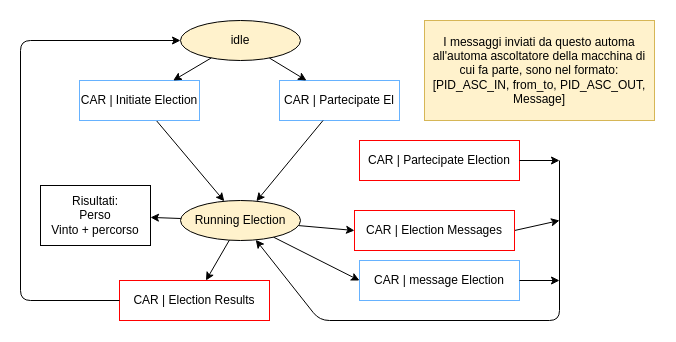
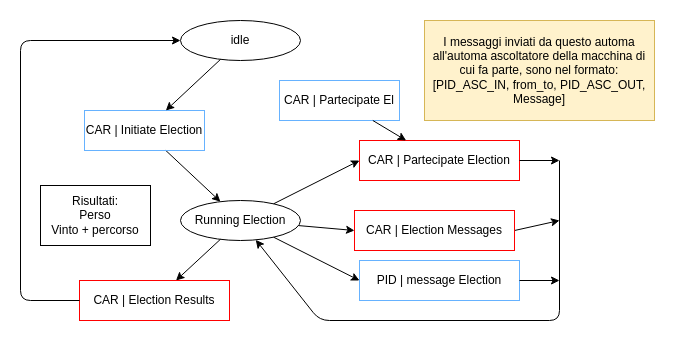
node "idle": fillcolor #fff2cc -> #ffffff
edge "idle" -> "CAR | Partecipate El": removed
node "CAR | Initiate Election": moved (140, 101) -> (145, 131)
edge "CAR | Partecipate El" -> "Running Election": now "CAR | Partecipate El" -> "CAR | Partecipate Election"
edge "Running Election" -> "Risultati:PersoVinto + percorso": now "Running Election" -> "CAR | Partecipate Election"
node "Running Election": fillcolor #fff2cc -> #ffffff
node "CAR | message Election": label "CAR | message Election" -> "PID | message Election"
node "CAR | Election Results": moved (195, 301) -> (155, 301)
